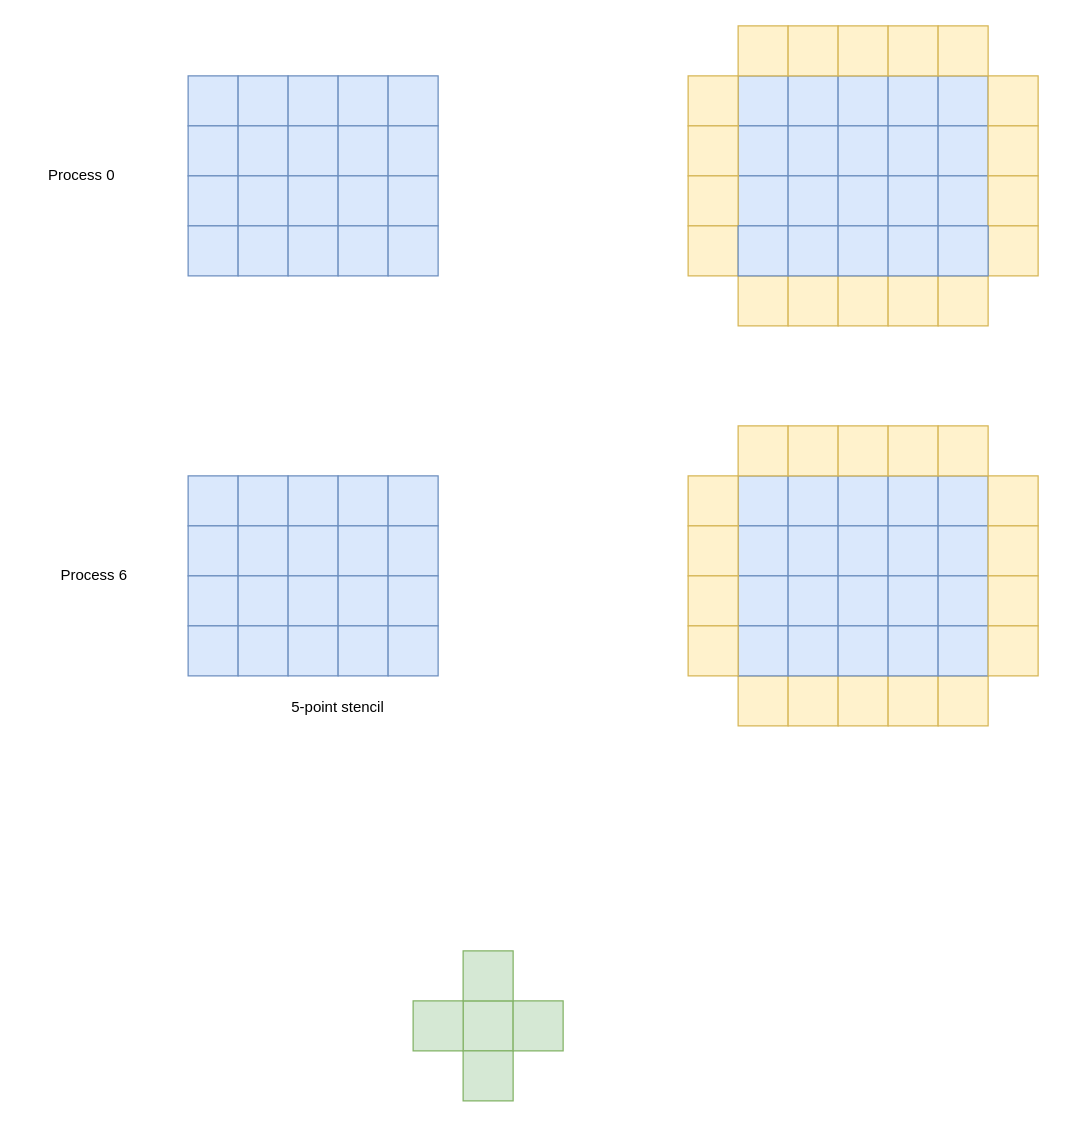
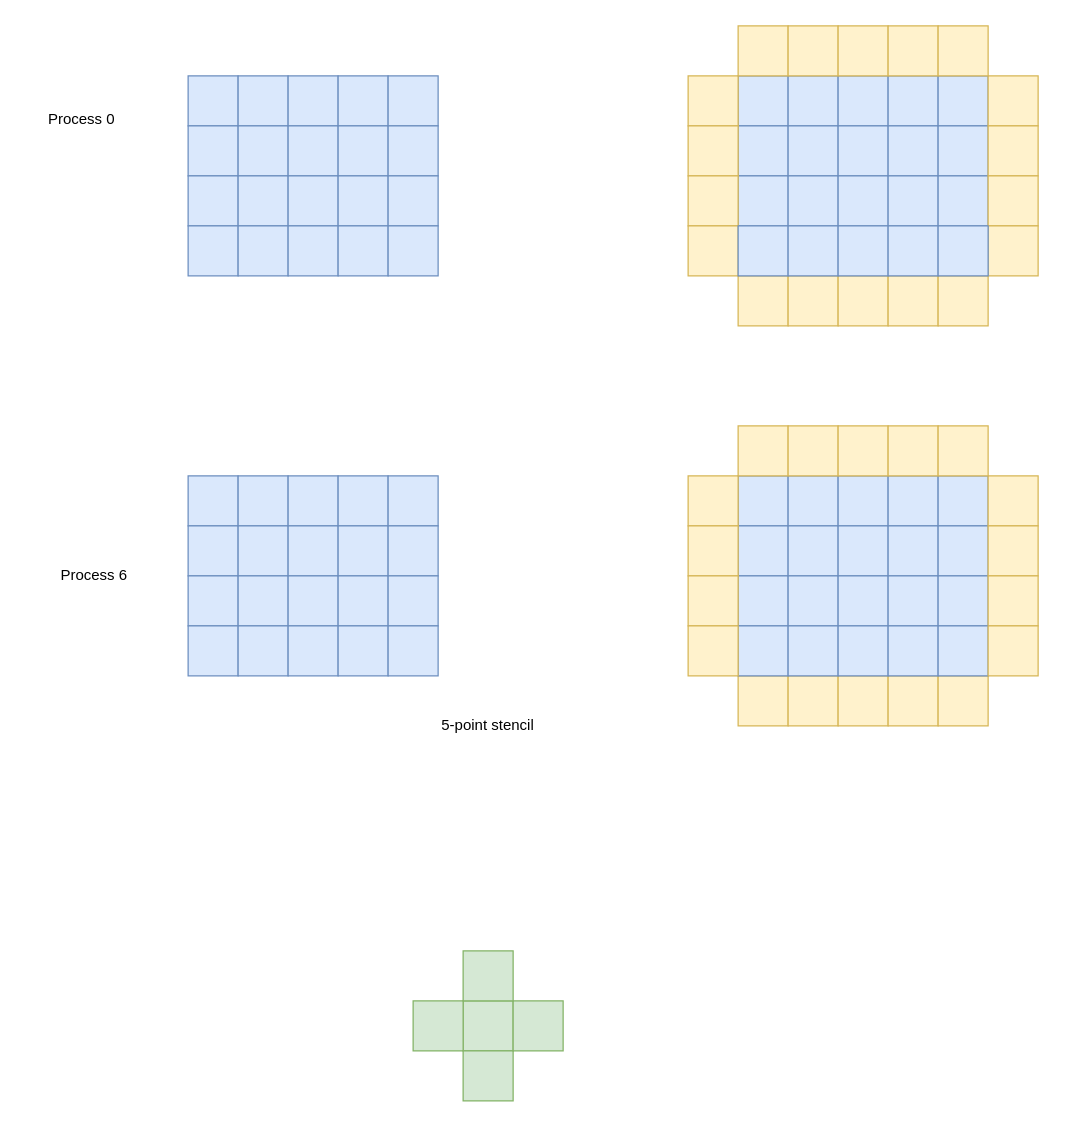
node "Process 0": moved (82, 176) -> (82, 119)
node "5-point stencil": moved (338, 707) -> (488, 726)
